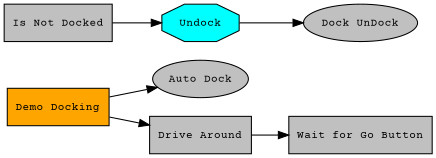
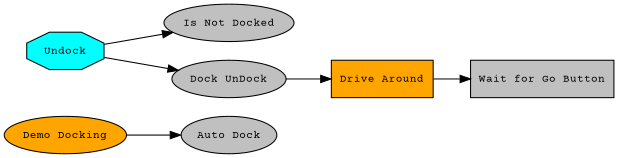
node "Is Not Docked": shape box -> ellipse
edge "Is Not Docked" -> "Undock": reversed
node "Demo Docking": shape box -> ellipse
edge "Demo Docking" -> "Drive Around": now "Dock UnDock" -> "Drive Around"
node "Drive Around": fillcolor gray -> orange
